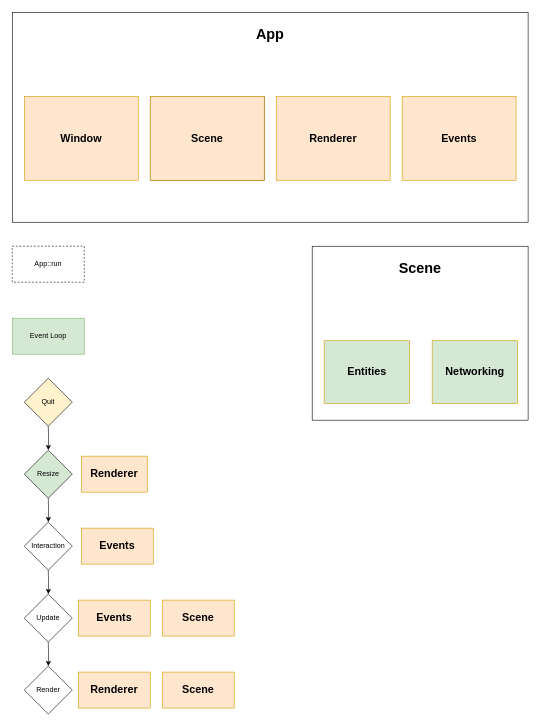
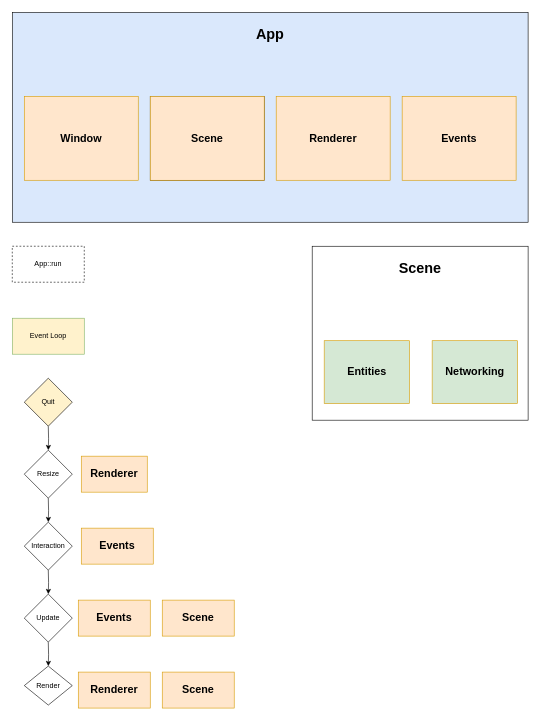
node "App": fillcolor #ffffff -> #dae8fc
node "Event Loop": fillcolor #d5e8d4 -> #fff2cc
node "Resize": fillcolor #d5e8d4 -> #ffffff
node "Render": size 48x48 -> 48x39
